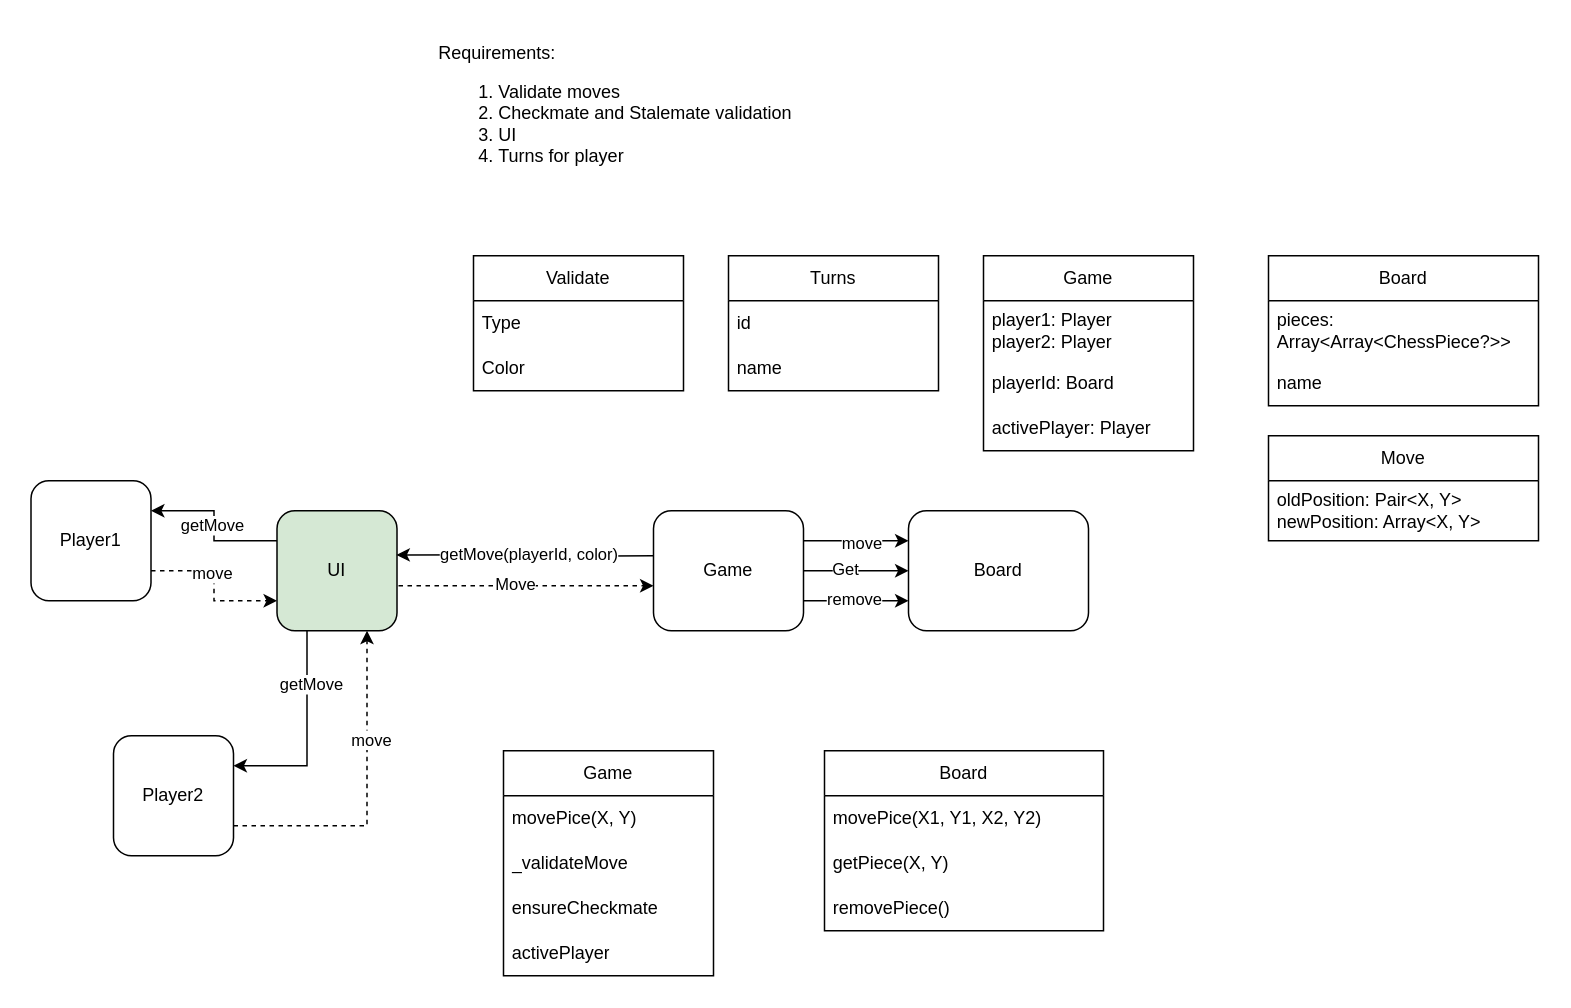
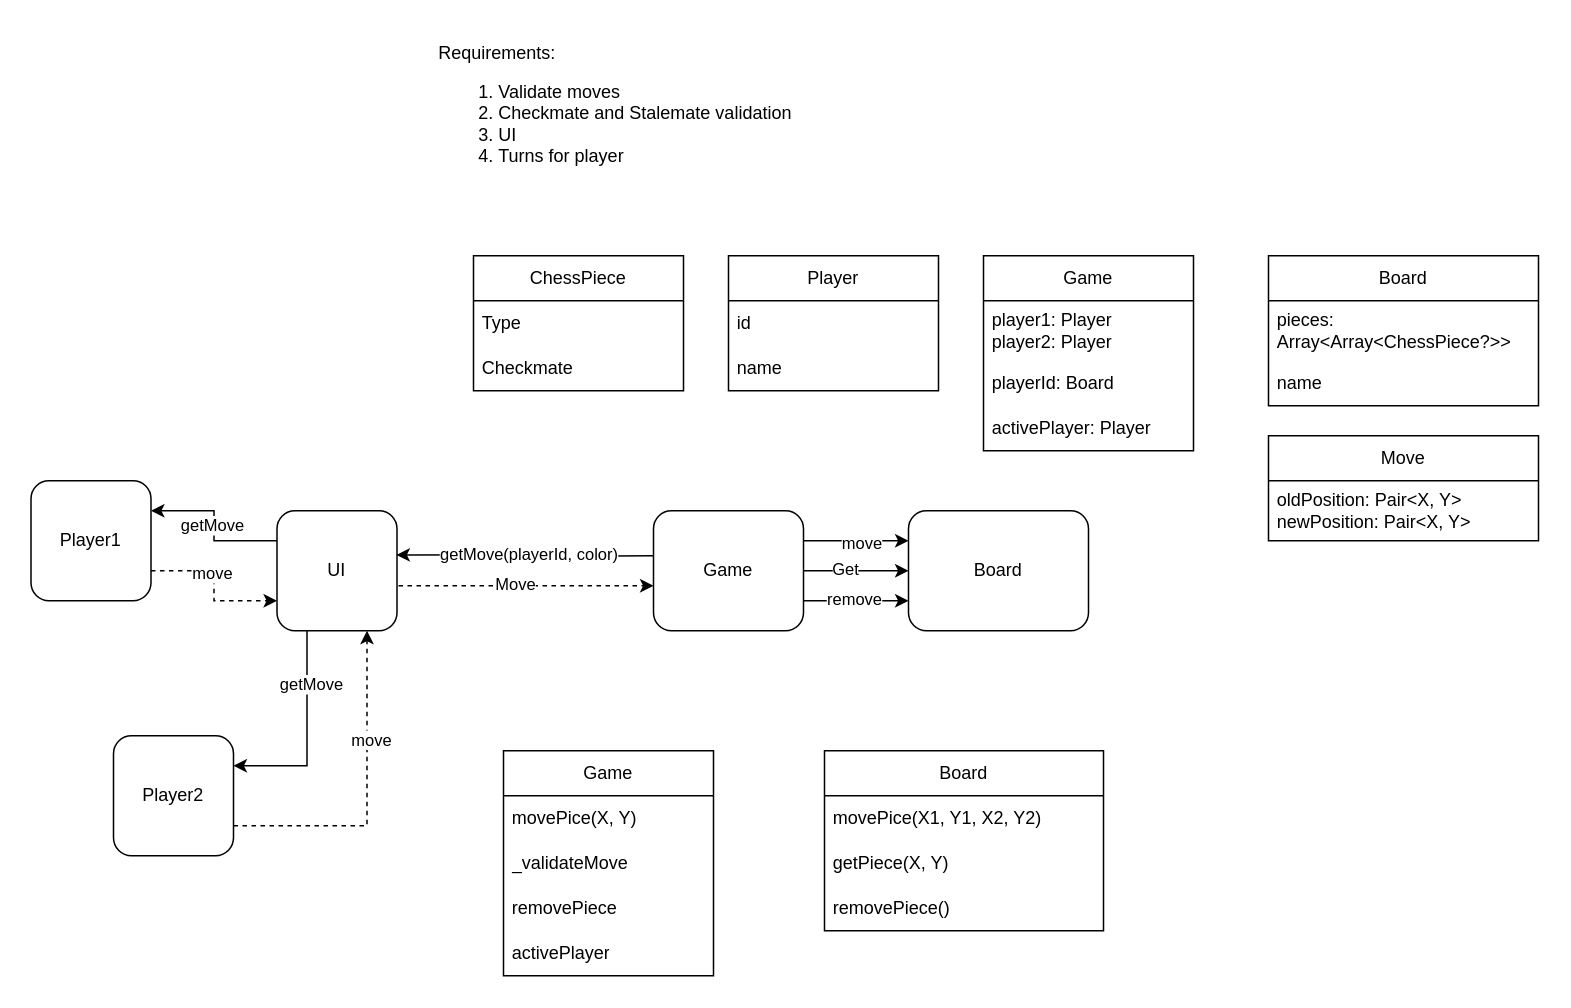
node "Validate": label "Validate" -> "ChessPiece"
node "Turns": label "Turns" -> "Player"
node "Color": label "Color" -> "Checkmate"
node "oldPosition: Pair<X, Y> newPosition: Array<X, Y>": label "oldPosition: Pair<X, Y> newPosition: Array<X, Y>" -> "oldPosition: Pair<X, Y> newPosition: Pair<X, Y>"
node "UI": fillcolor #d5e8d4 -> #ffffff
node "ensureCheckmate": label "ensureCheckmate" -> "removePiece"
